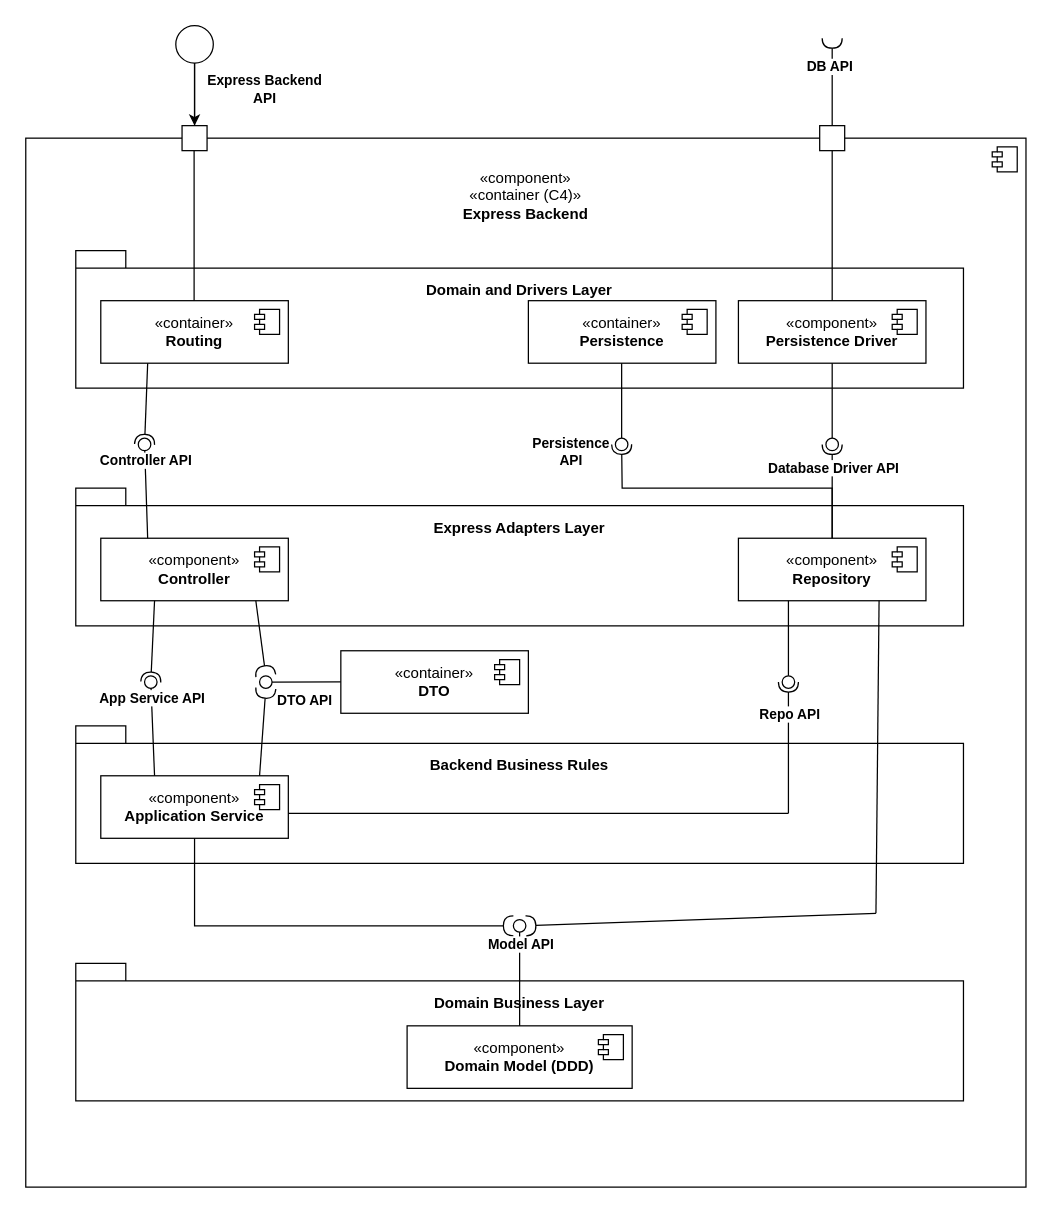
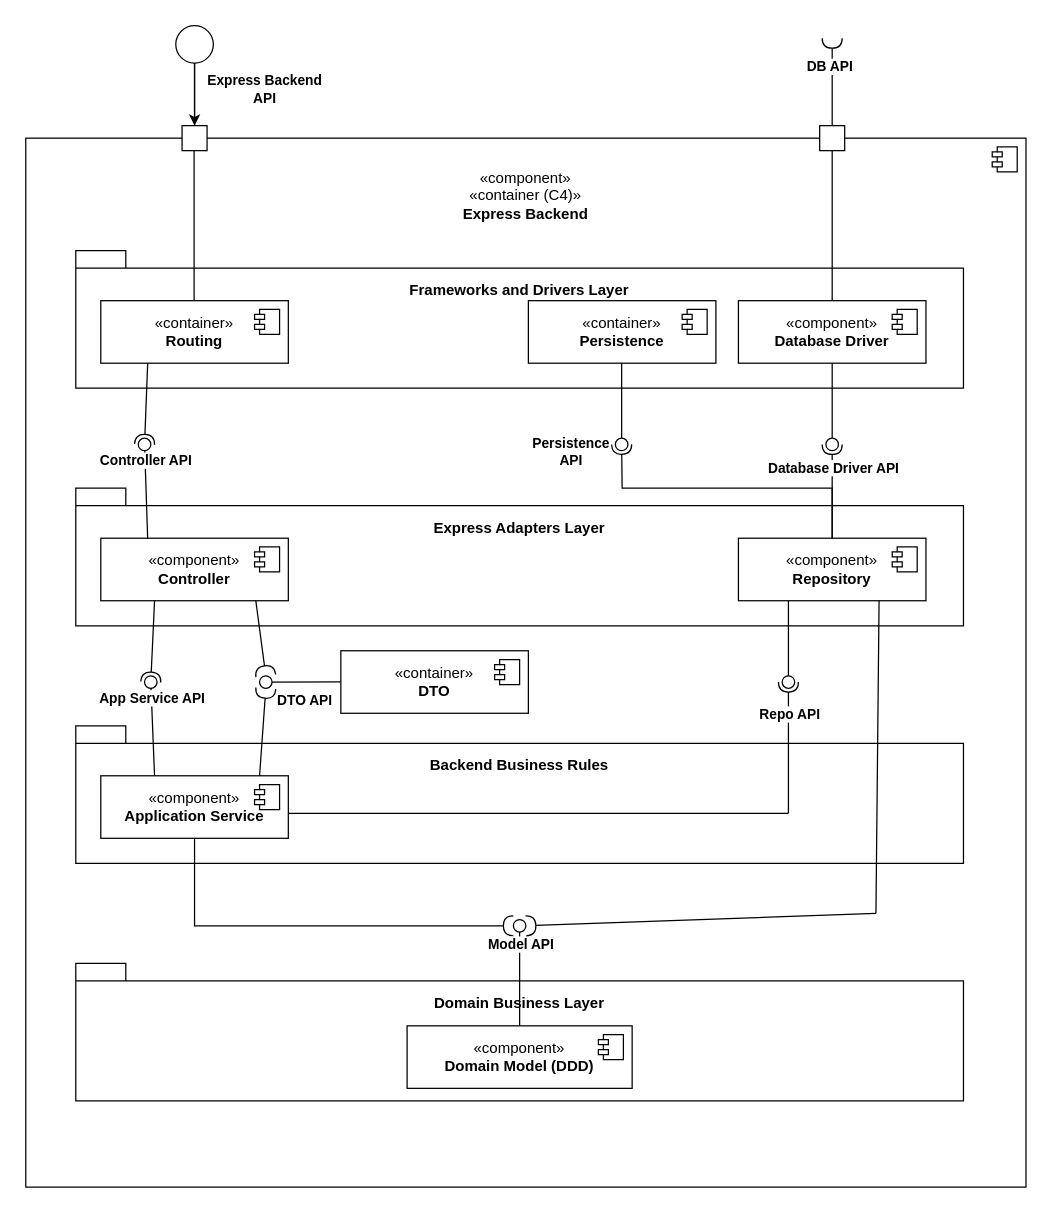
node "Domain and Drivers Layer": label "Domain and Drivers Layer" -> "Frameworks and Drivers Layer"
node "«component» Persistence Driver": label "«component» Persistence Driver" -> "«component» Database Driver"
